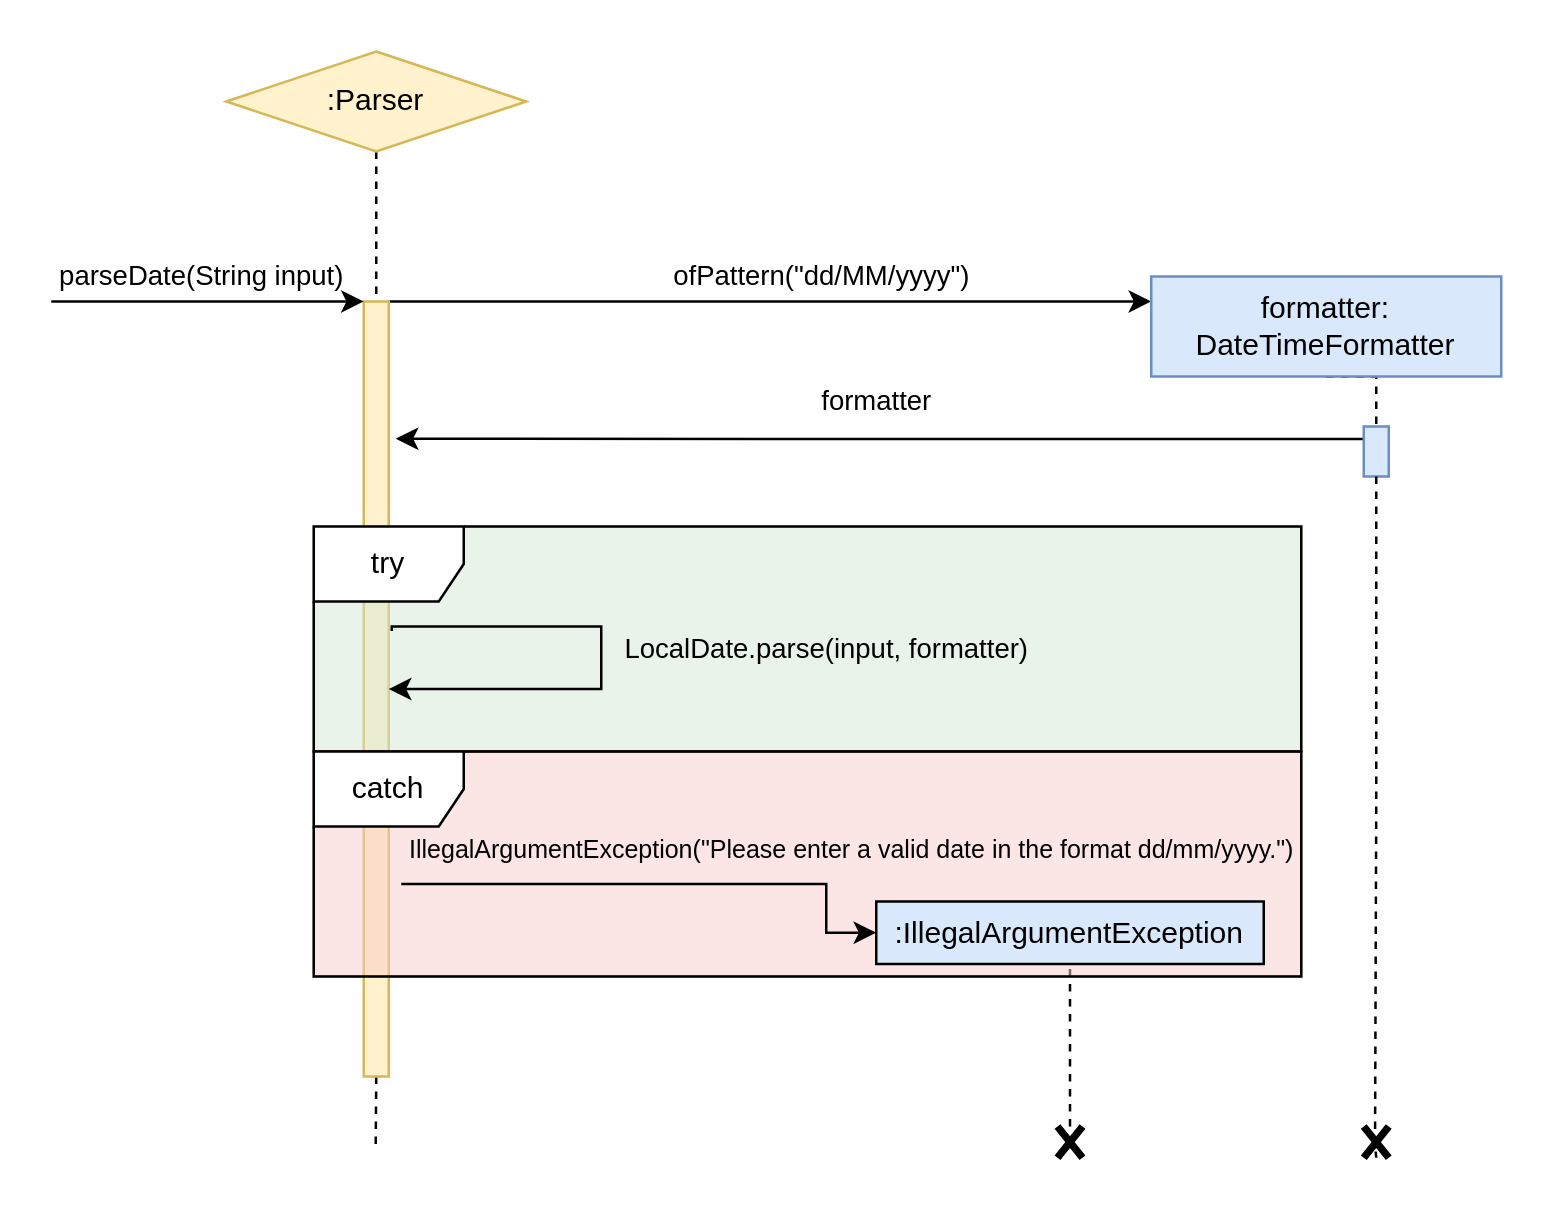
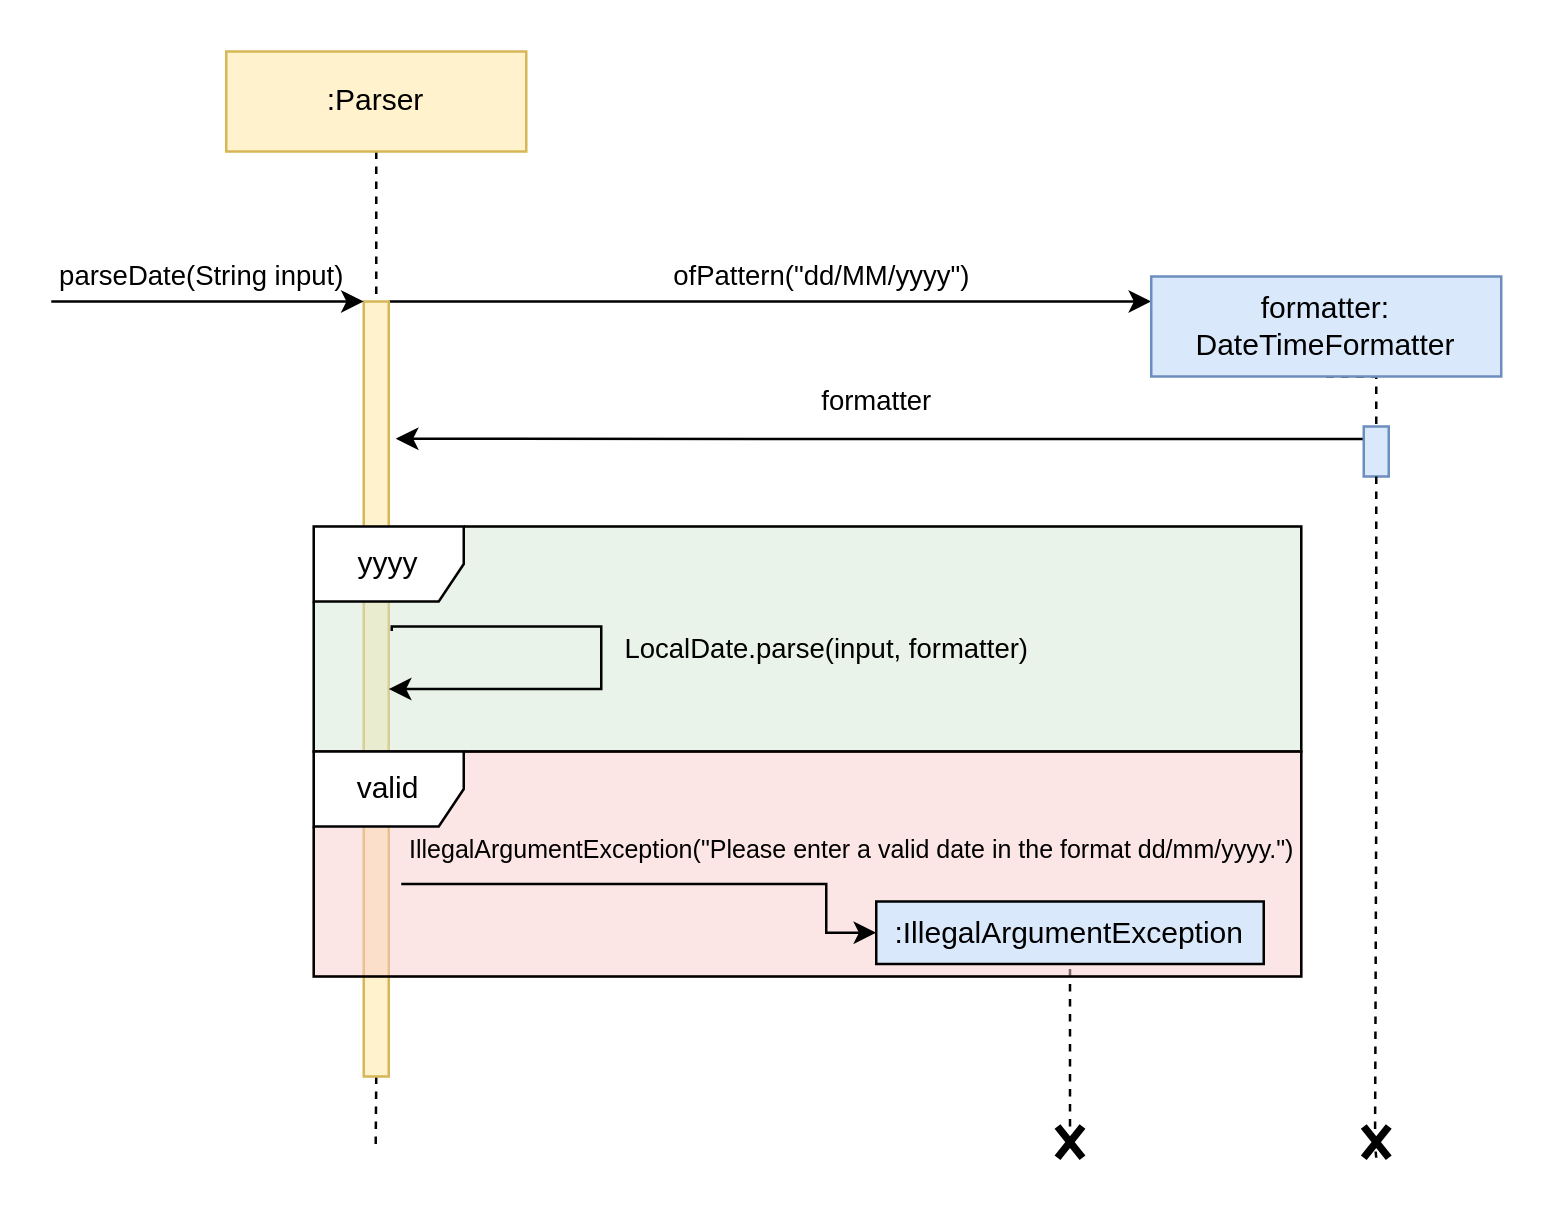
node ":Parser": shape diamond -> rectangle
node "try": label "try" -> "yyyy"
node "catch": label "catch" -> "valid"
